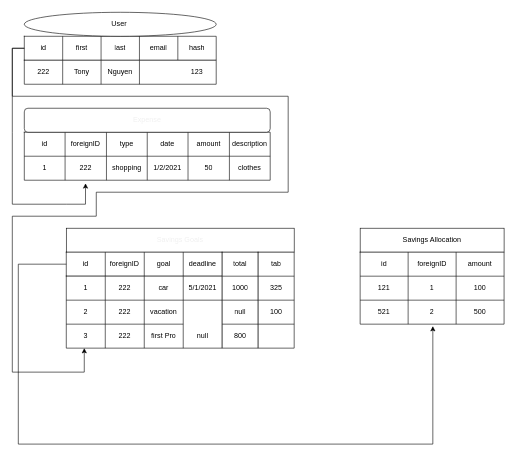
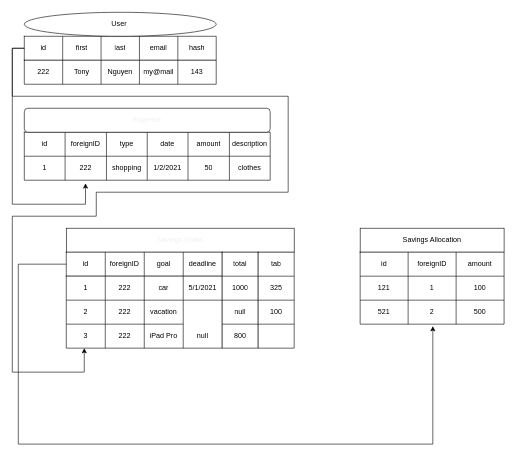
node "my@mail": added
node "123": label "123" -> "143"
node "first Pro": label "first Pro" -> "iPad Pro"
